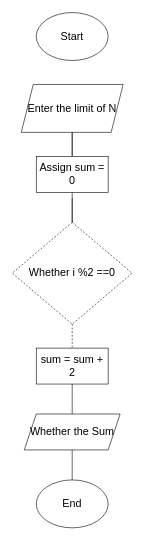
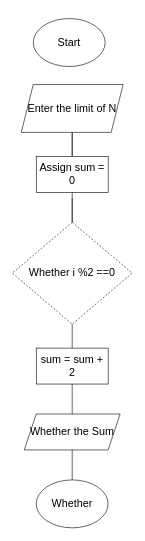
node "Start": moved (72, 36) -> (69, 42)
edge "Whether i %2 ==0" -- "sum = sum + 2": style dashed -> solid
node "End": label "End" -> "Whether"
